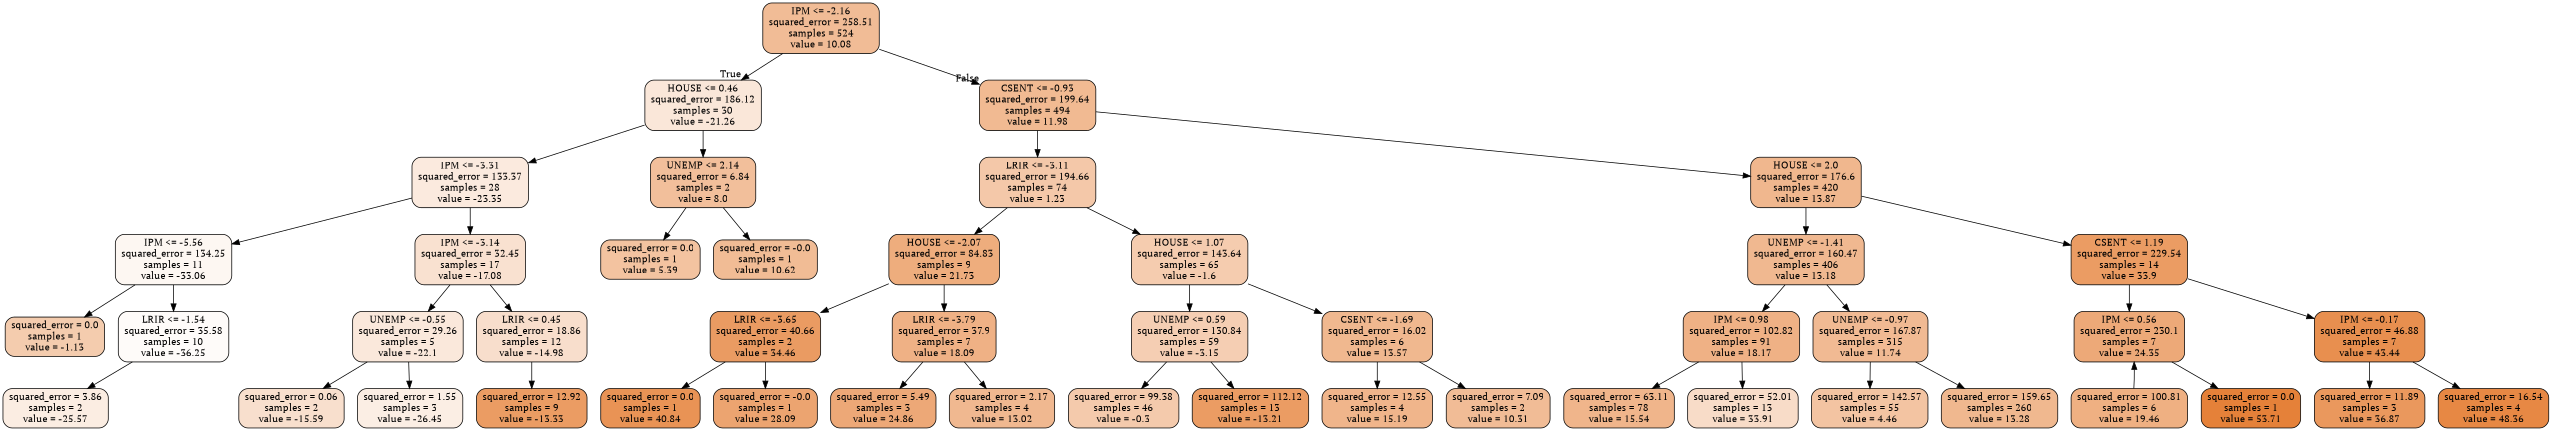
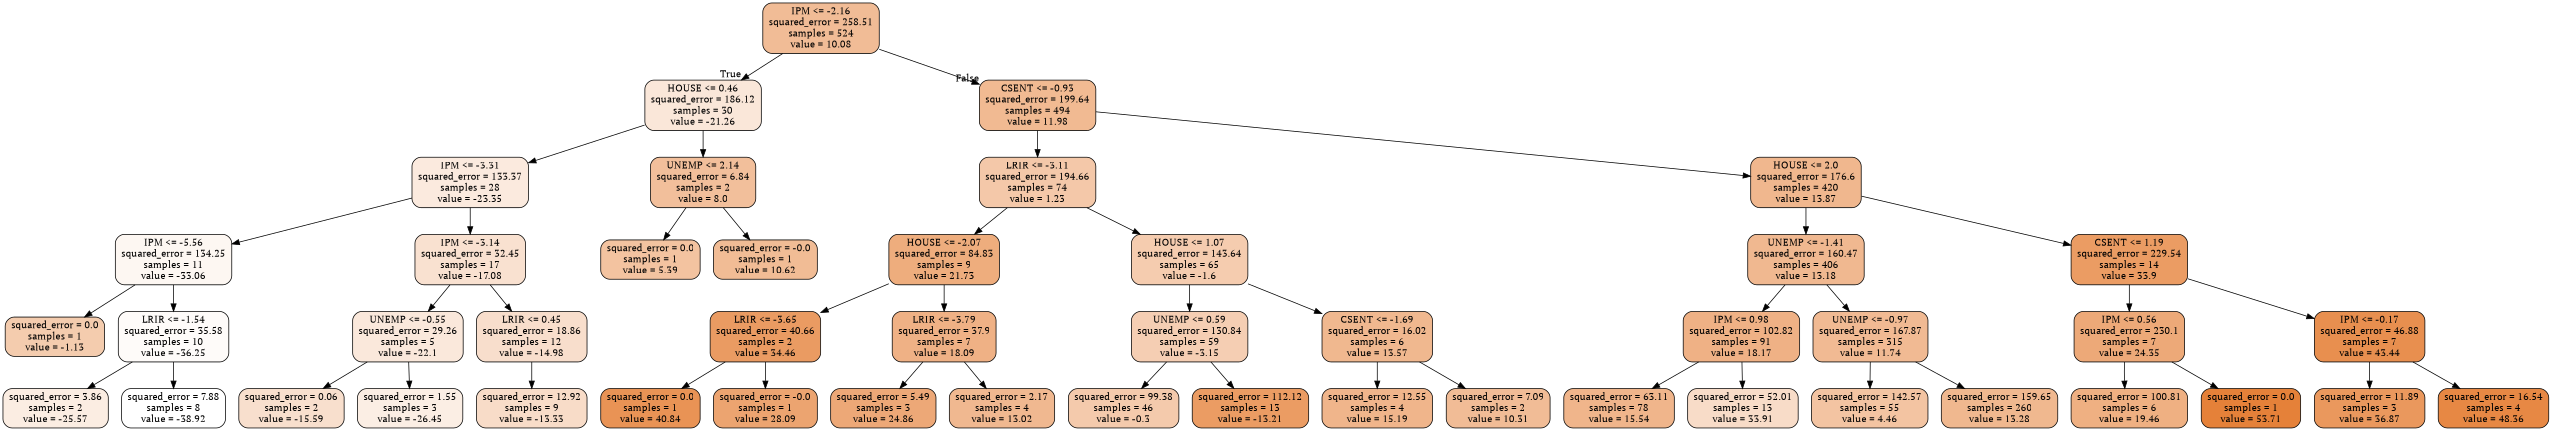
edge "squared_error = 100.81 samples = 6 value = 19.46" -> "IPM <= 0.56 squared_error = 230.1 samples = 7 value = 24.35": reversed
node "squared_error = 7.88 samples = 8 value = -38.92": added
node "squared_error = 12.92 samples = 9 value = -13.33": fillcolor #eb9c63 -> #f8dcc8
